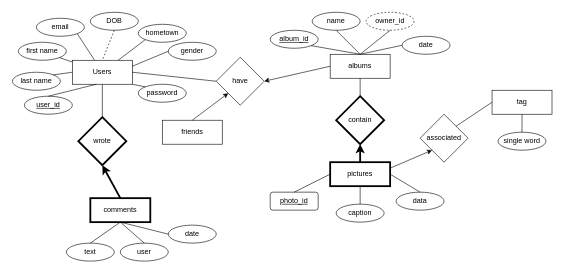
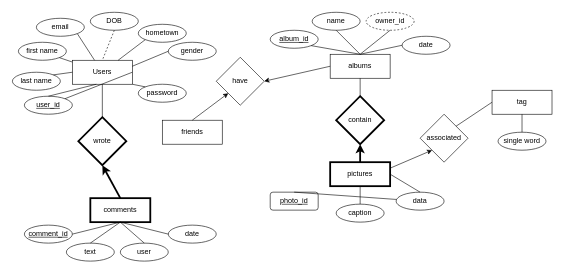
edge "Users" -- "have": now "Users" -- "user_id"
edge "pictures" -- "photo_id": now "data" -- "photo_id"
edge "comments" -- "comment_id": added
node "comment_id": added
